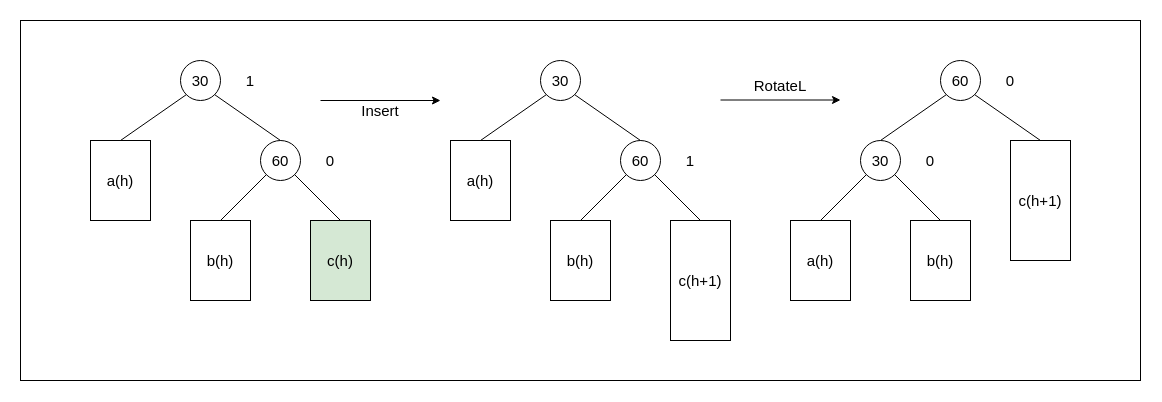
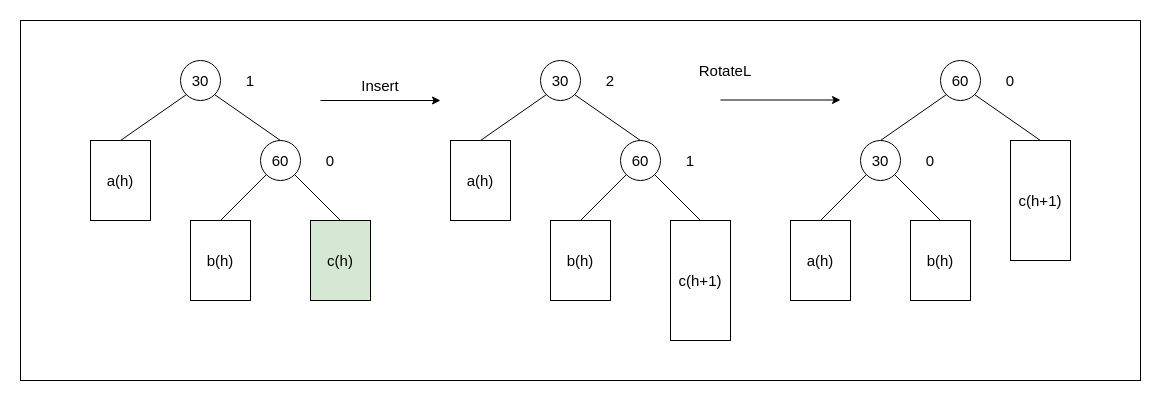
node "2": added
node "RotateL": moved (781, 85) -> (726, 70)
node "Insert": moved (381, 111) -> (381, 86)
